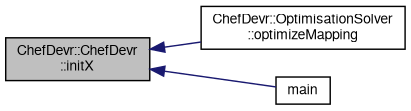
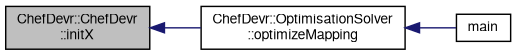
edge "main" -> "ChefDevr::ChefDevr ::initX": now "main" -> "ChefDevr::OptimisationSolver ::optimizeMapping"
